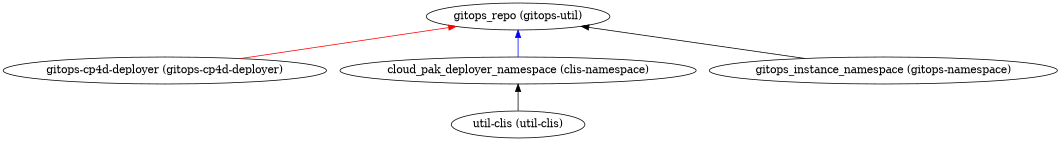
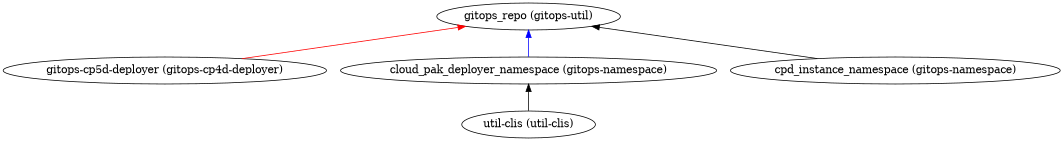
node "gitops-cp4d-deployer (gitops-cp4d-deployer)": label "gitops-cp4d-deployer (gitops-cp4d-deployer)" -> "gitops-cp5d-deployer (gitops-cp4d-deployer)"
node "cloud_pak_deployer_namespace (clis-namespace)": label "cloud_pak_deployer_namespace (clis-namespace)" -> "cloud_pak_deployer_namespace (gitops-namespace)"
node "gitops_instance_namespace (gitops-namespace)": label "gitops_instance_namespace (gitops-namespace)" -> "cpd_instance_namespace (gitops-namespace)"
